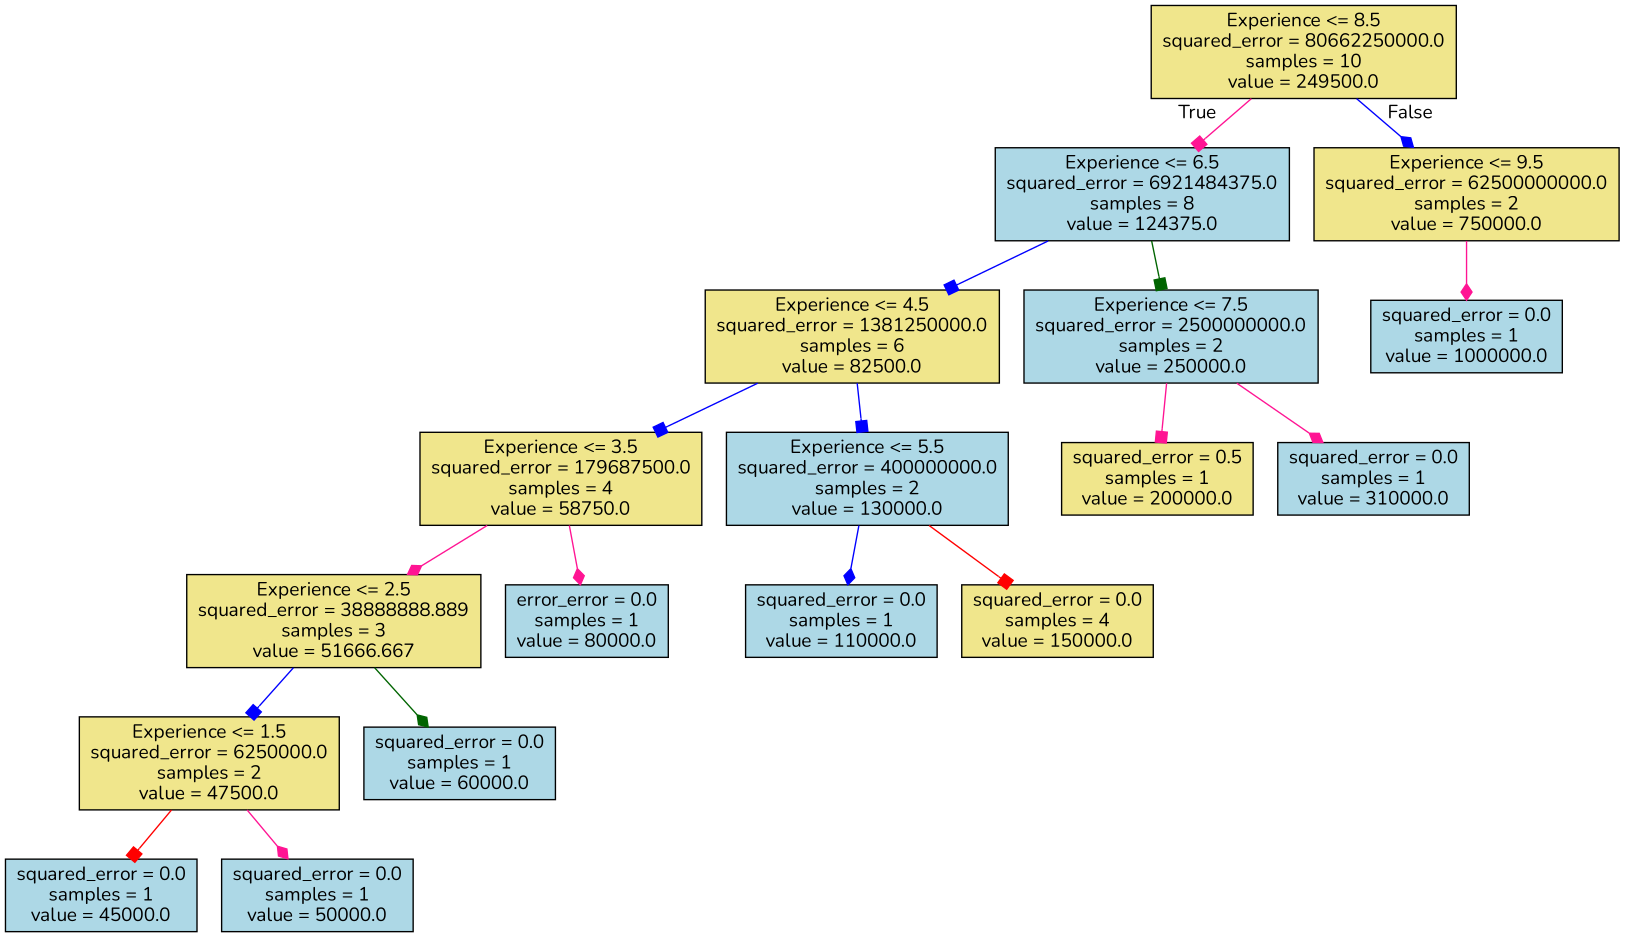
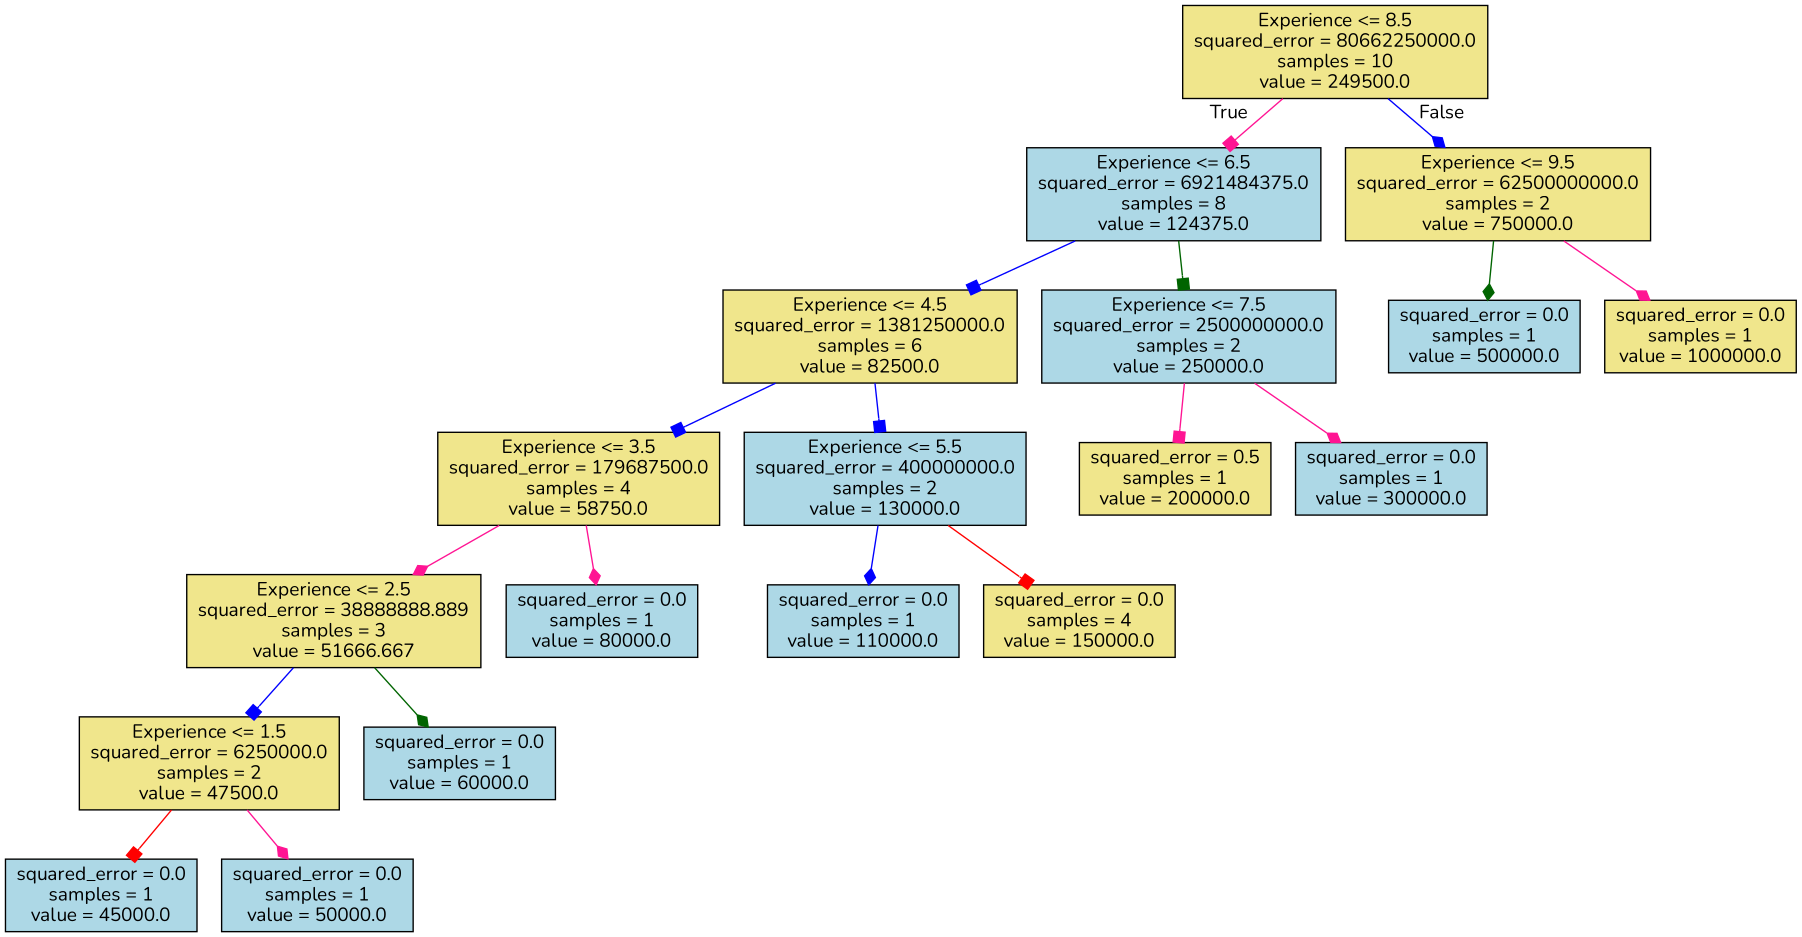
node "squared_error = 0.0 samples = 1 value = 1000000.0": fillcolor lightblue -> khaki
node "squared_error = 0.0 samples = 1 value = 500000.0": added
node "squared_error = 0.0 samples = 1 value = 310000.0": label "squared_error = 0.0 samples = 1 value = 310000.0" -> "squared_error = 0.0 samples = 1 value = 300000.0"
node "error_error = 0.0 samples = 1 value = 80000.0": label "error_error = 0.0 samples = 1 value = 80000.0" -> "squared_error = 0.0 samples = 1 value = 80000.0"
